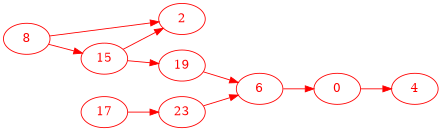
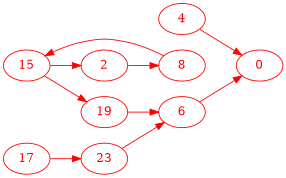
edge "8" -> "2": reversed
edge "0" -> "4": reversed
